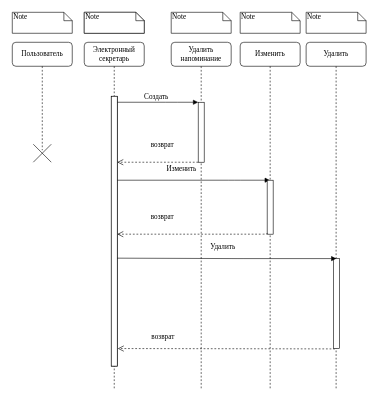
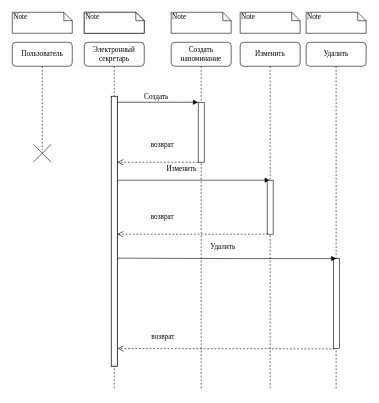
node "Удалить напоминание": label "Удалить напоминание" -> "Создать напоминание"
